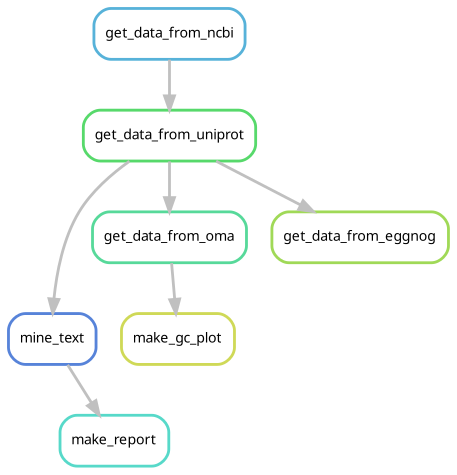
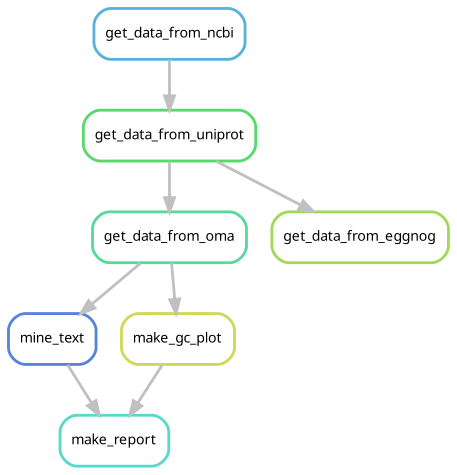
edge "get_data_from_uniprot" -> "mine_text": now "get_data_from_oma" -> "mine_text"
edge "make_gc_plot" -> "make_report": added
